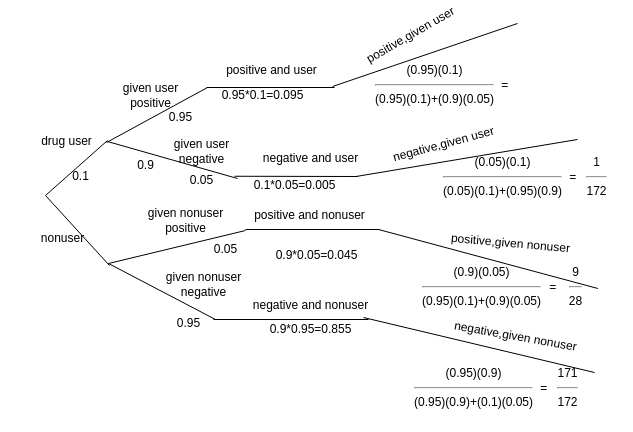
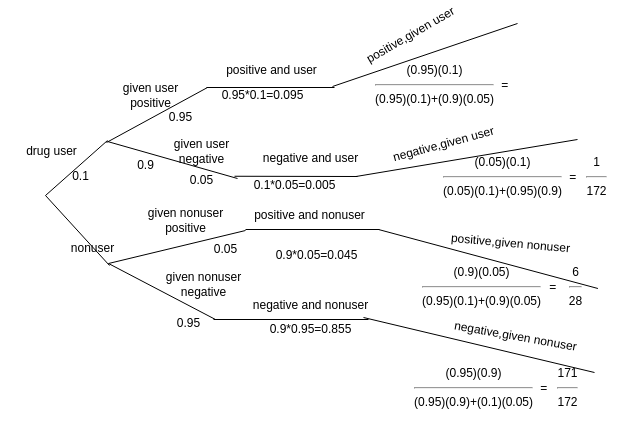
node "drug user": moved (66, 142) -> (51, 152)
node "nonuser": moved (62, 239) -> (92, 249)
node "928": label "928" -> "628"
